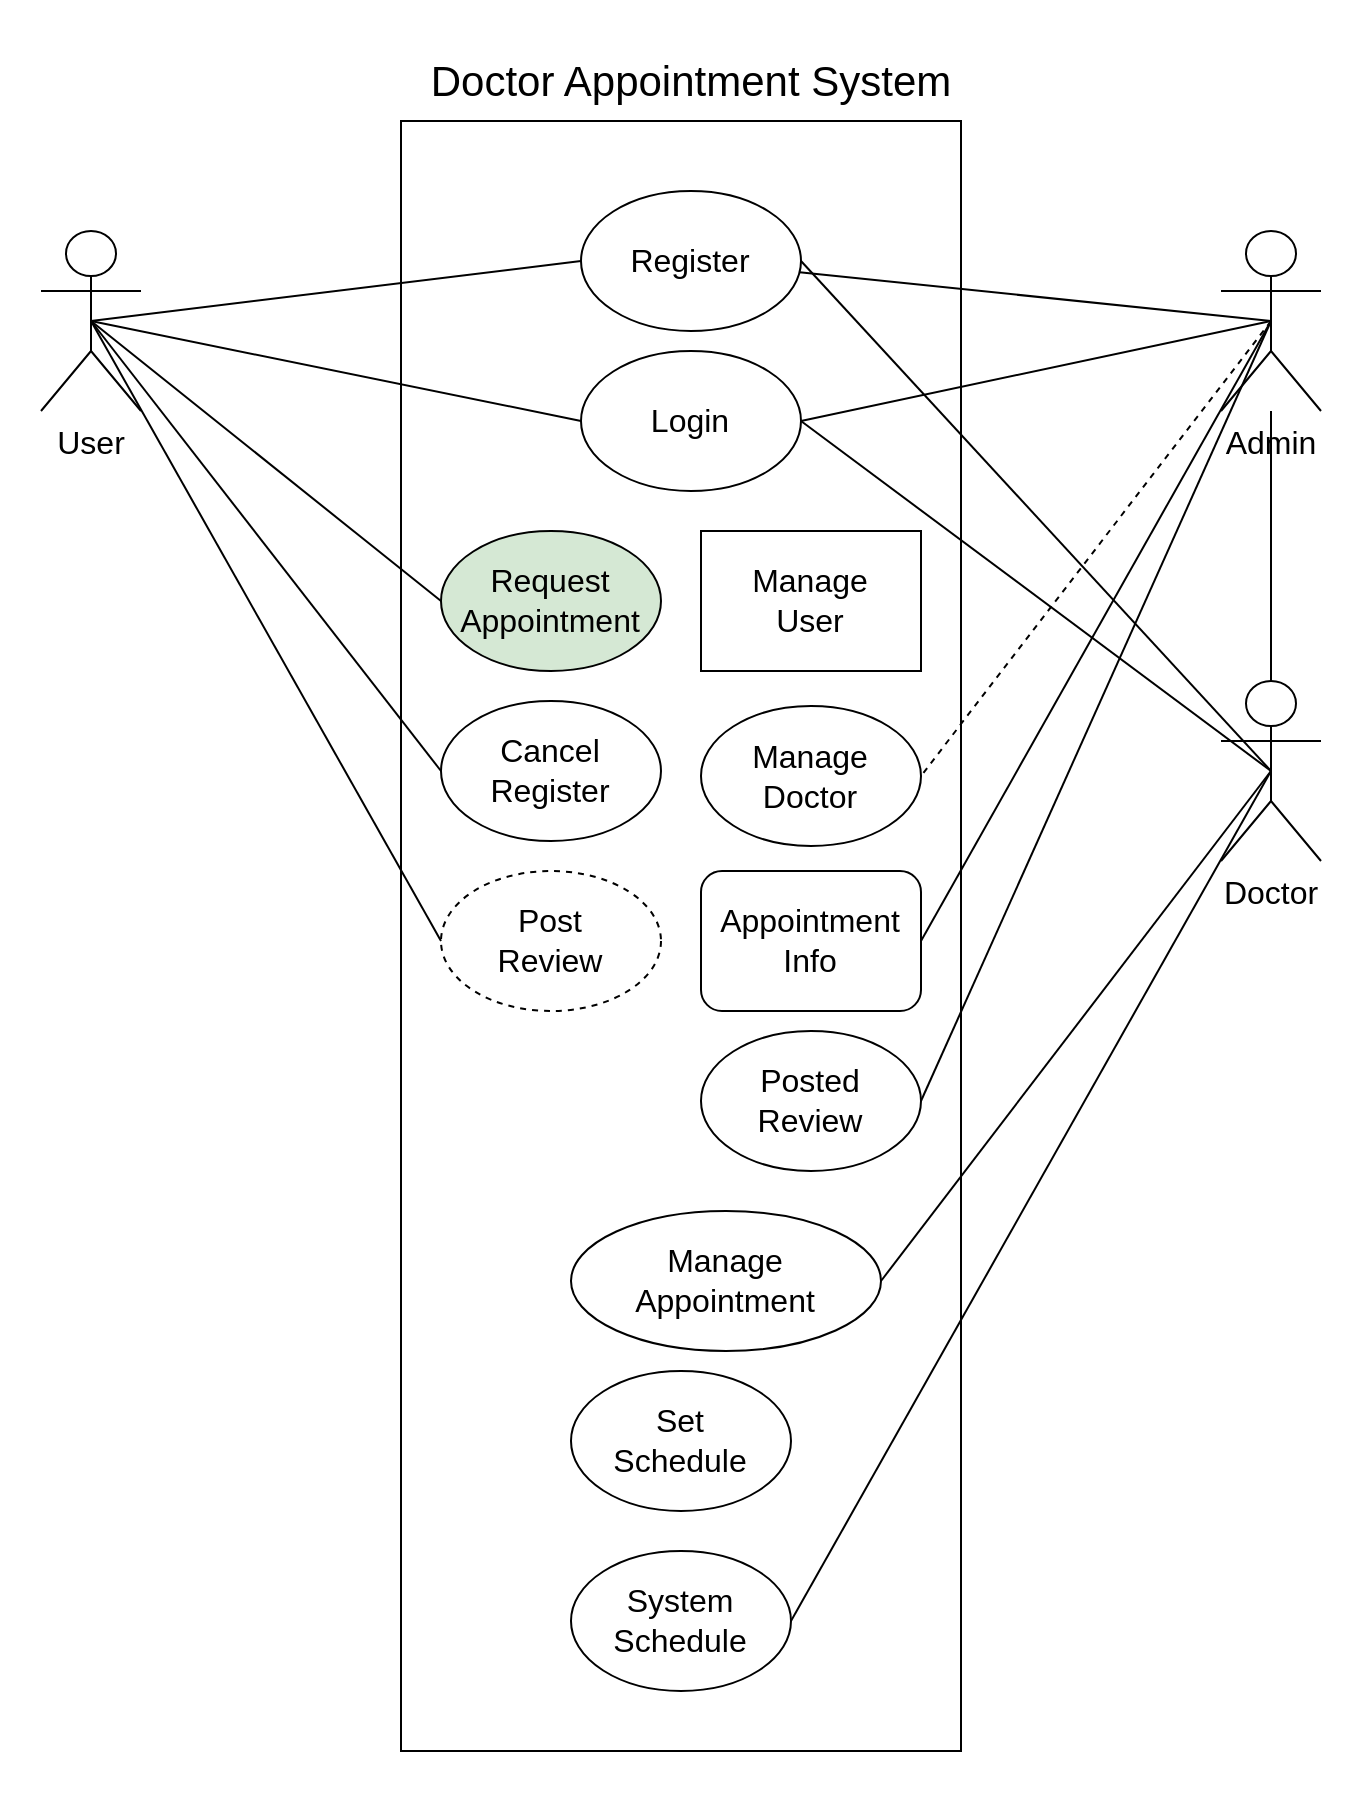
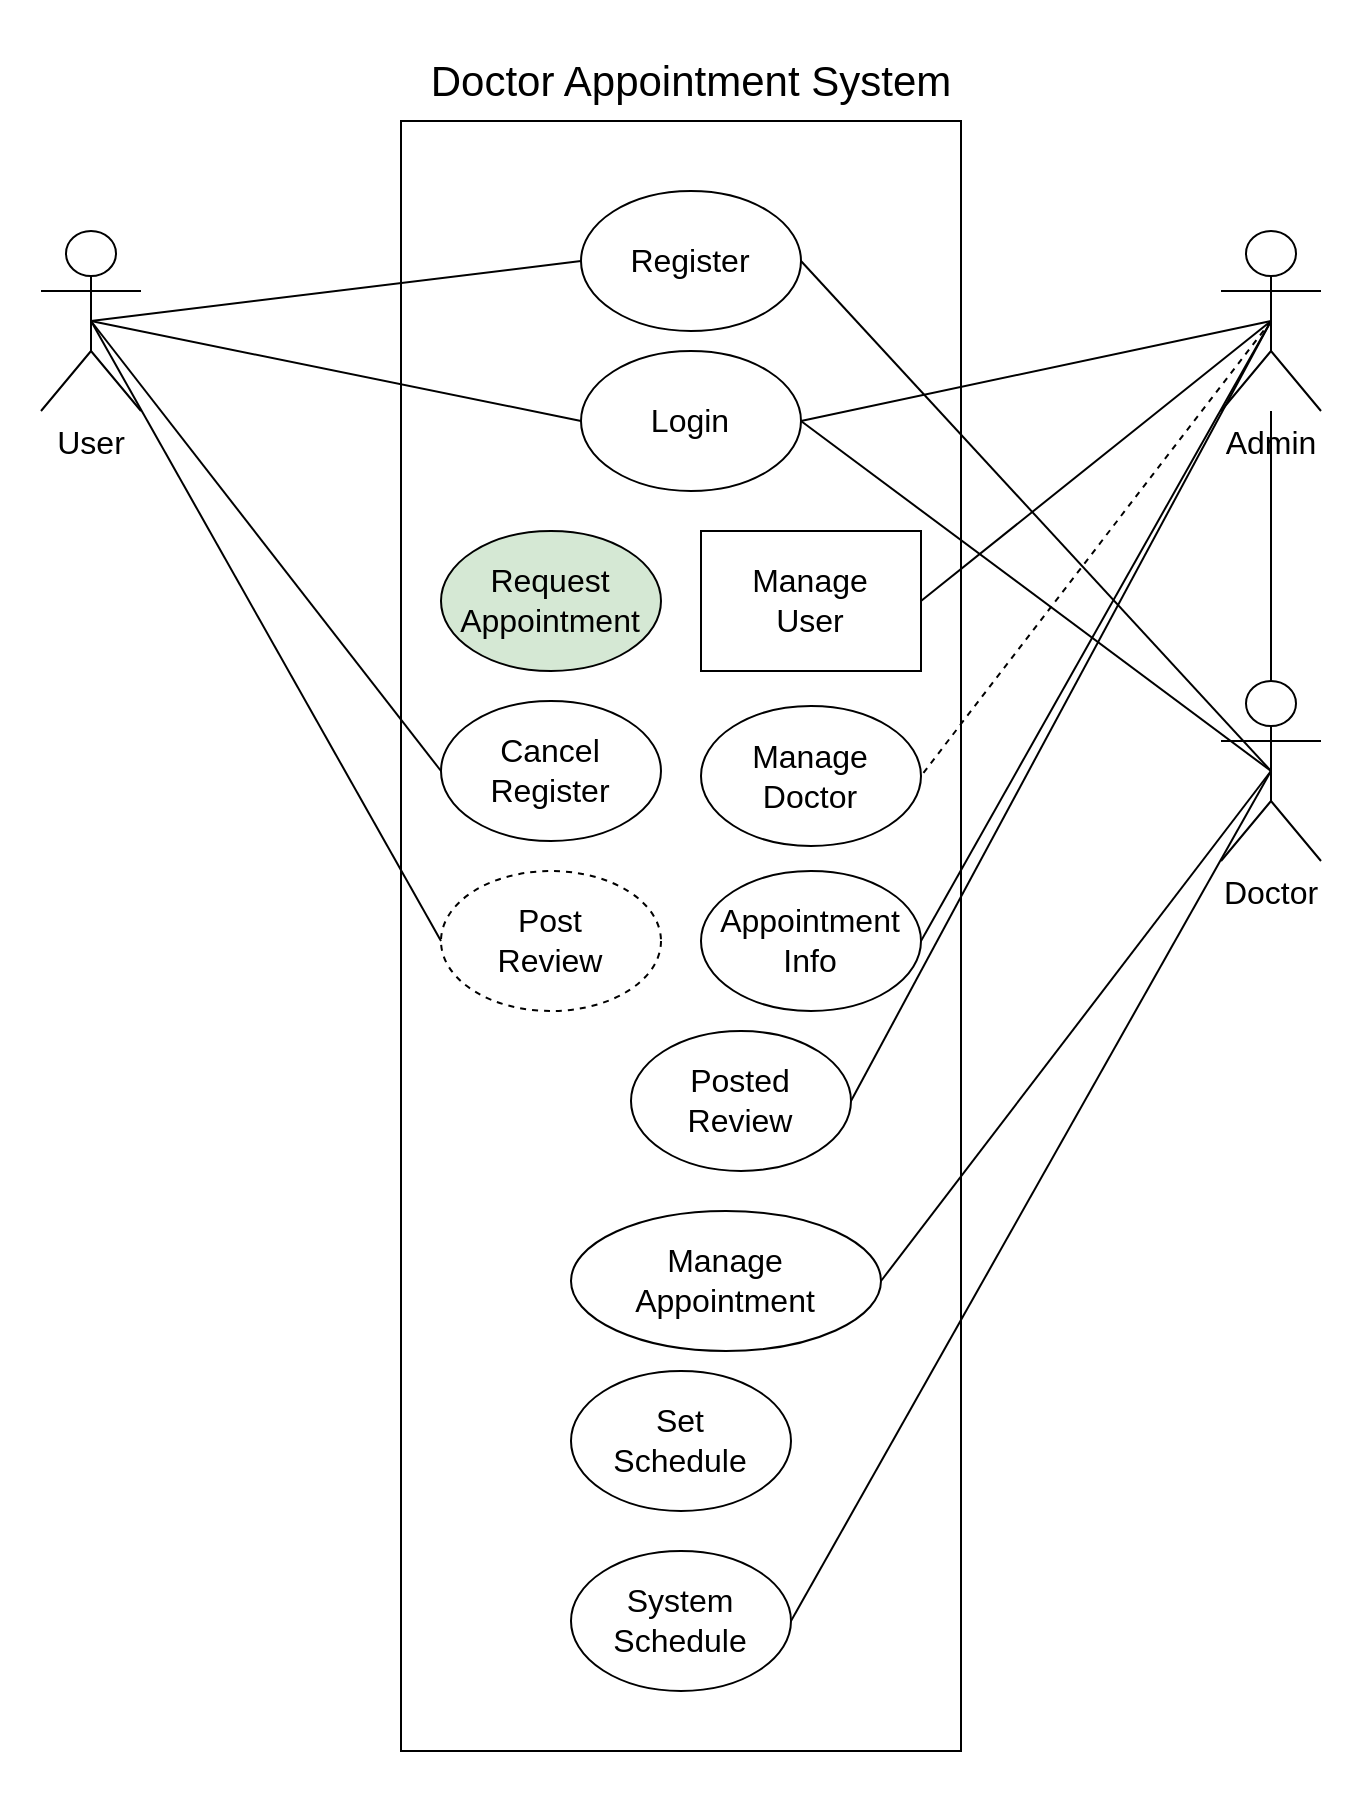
edge "Register" -- "Admin": now "Manage User" -- "Admin"
edge "User" -- "Request Appointment": removed
node "Appointment Info": shape rounded rectangle -> ellipse
node "Posted Review": moved (811, 1101) -> (741, 1101)
